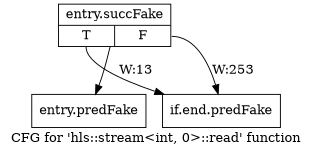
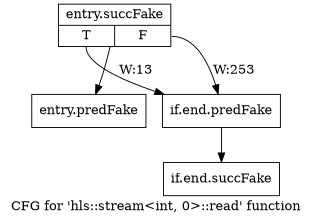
node "if.end.succFake": added
